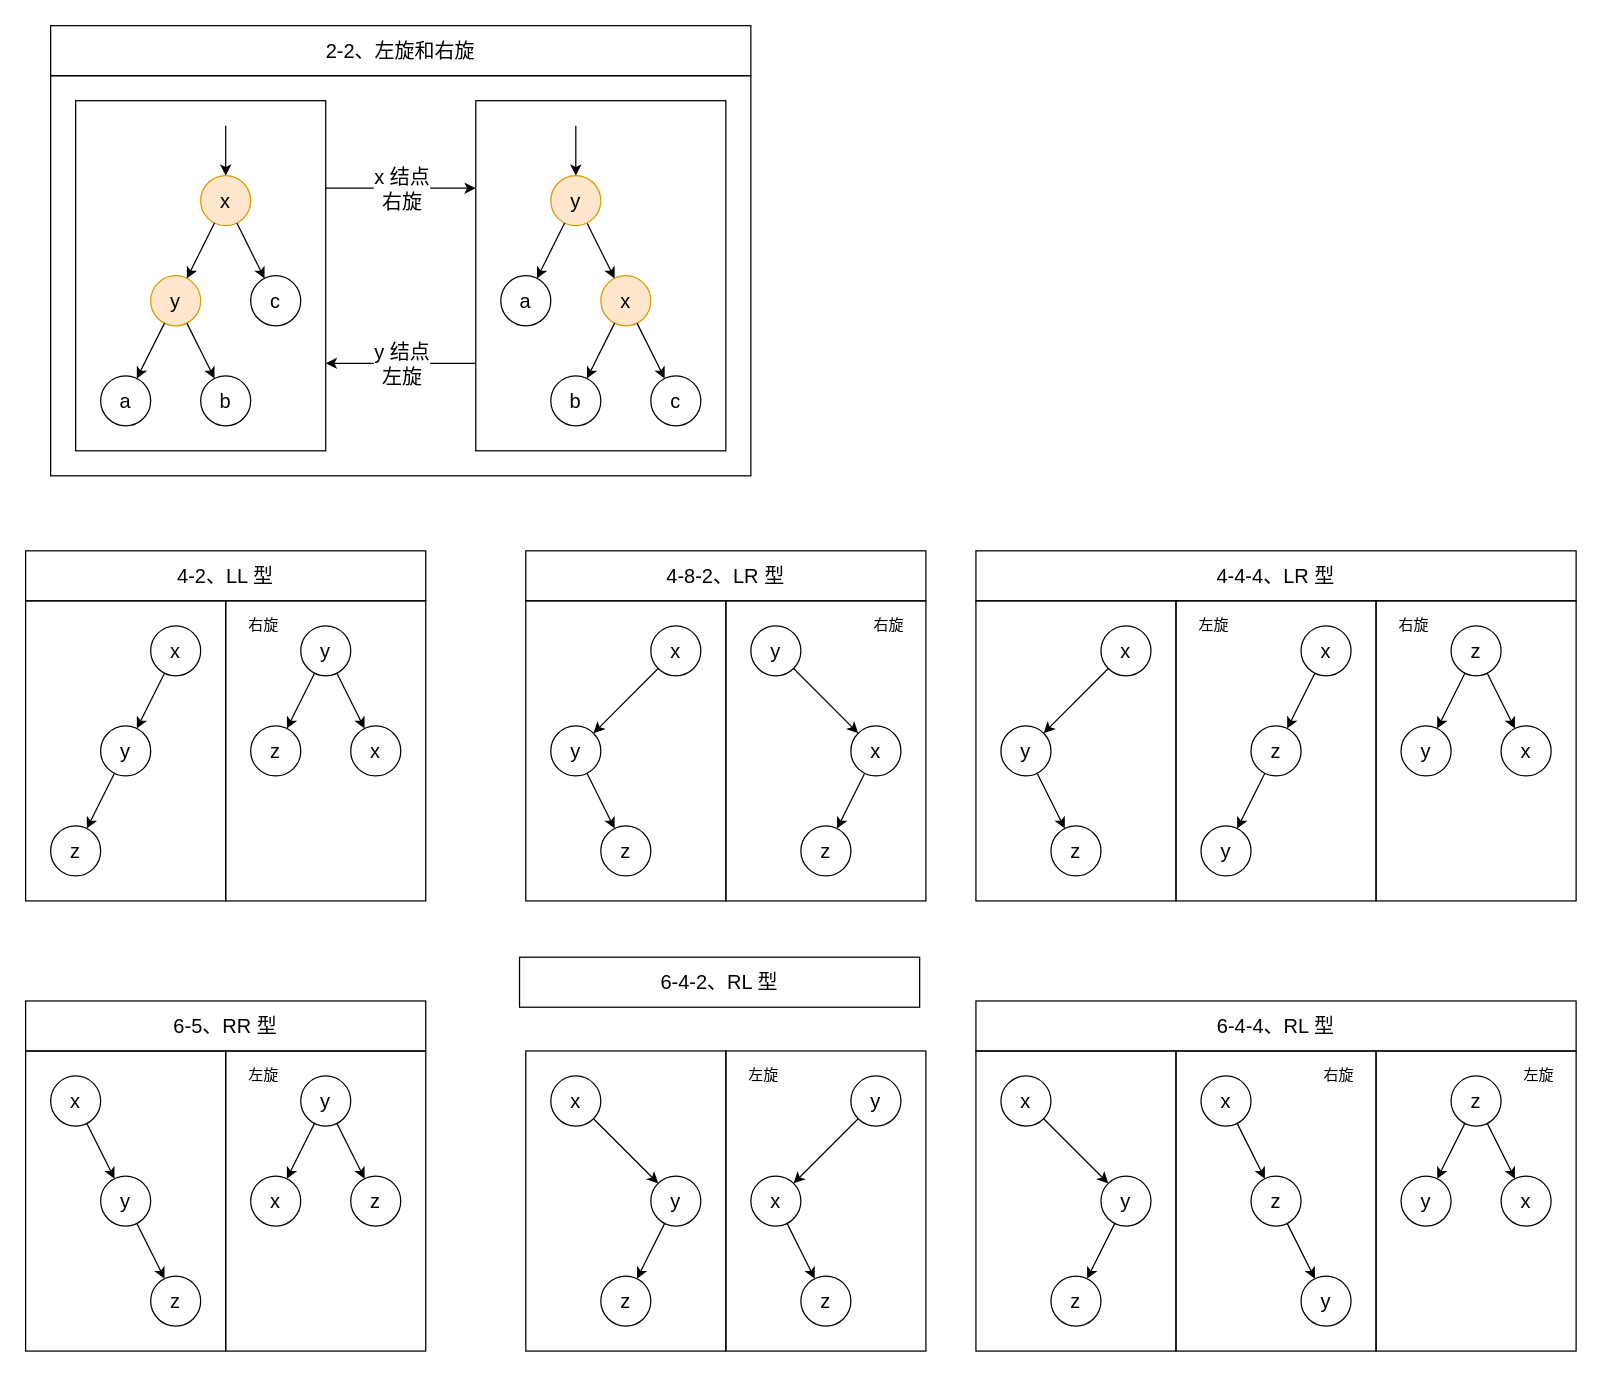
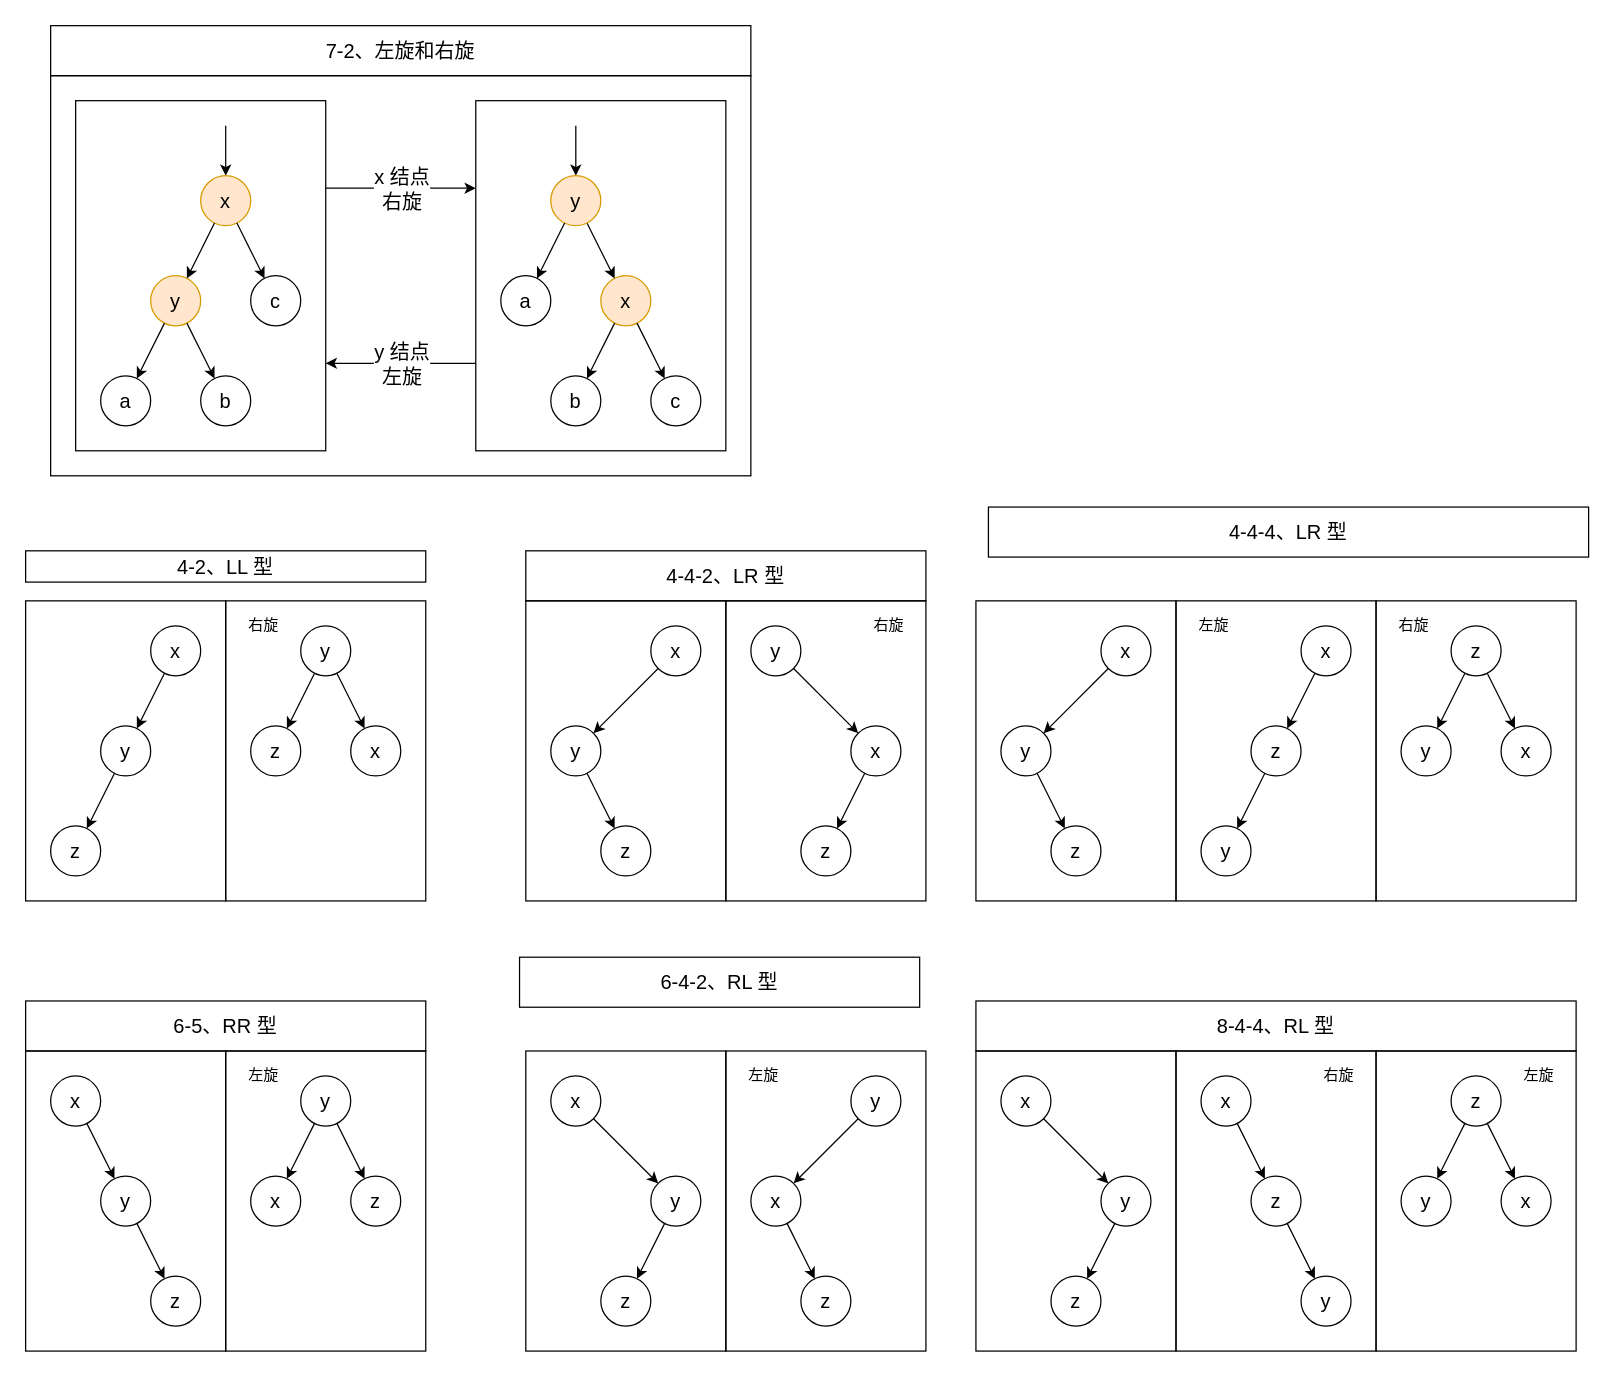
node "2-2、左旋和右旋": label "2-2、左旋和右旋" -> "7-2、左旋和右旋"
node "4-2、LL 型": size 400x50 -> 400x31
node "4-8-2、LR 型": label "4-8-2、LR 型" -> "4-4-2、LR 型"
node "4-4-4、LR 型": moved (1276, 576) -> (1288, 532)
node "6-4-4、RL 型": label "6-4-4、RL 型" -> "8-4-4、RL 型"
